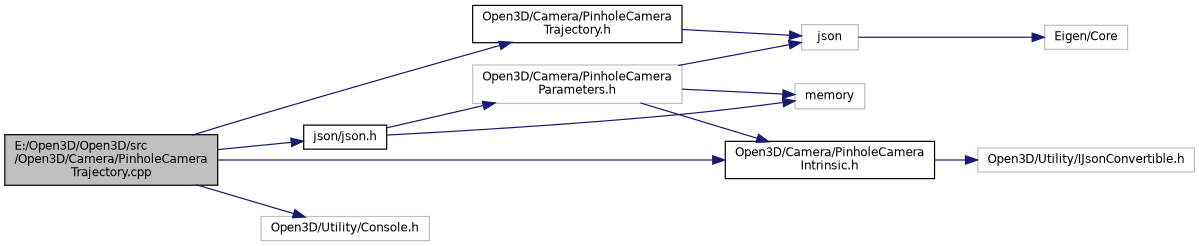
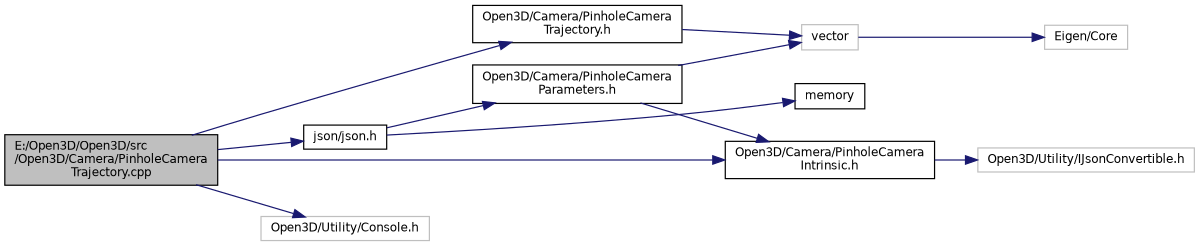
node "json": label "json" -> "vector"
node "Open3D/Camera/PinholeCamera Parameters.h": color grey75 -> black
edge "Open3D/Camera/PinholeCamera Parameters.h" -> "memory": removed
node "memory": color grey75 -> black
